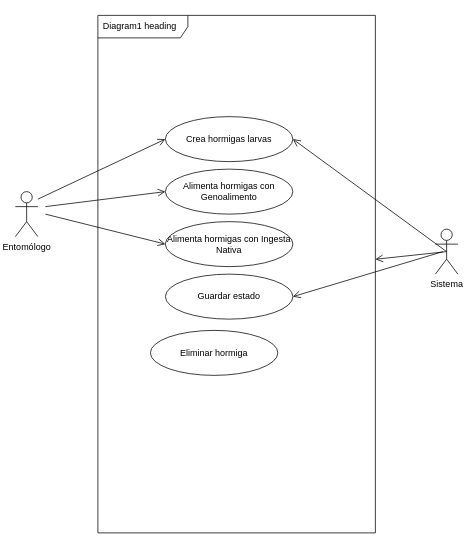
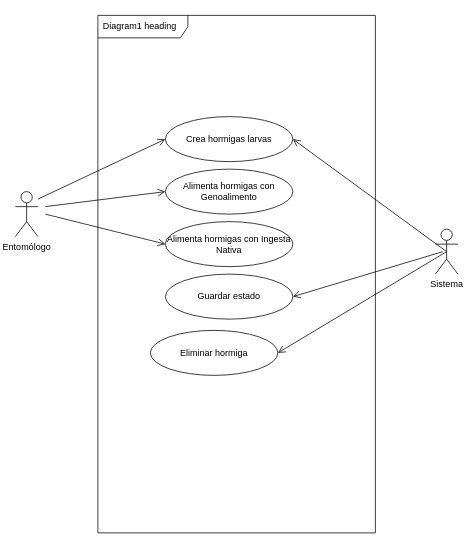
edge "Sistema" -> "Diagram1 heading": now "Sistema" -> "Eliminar hormiga"
